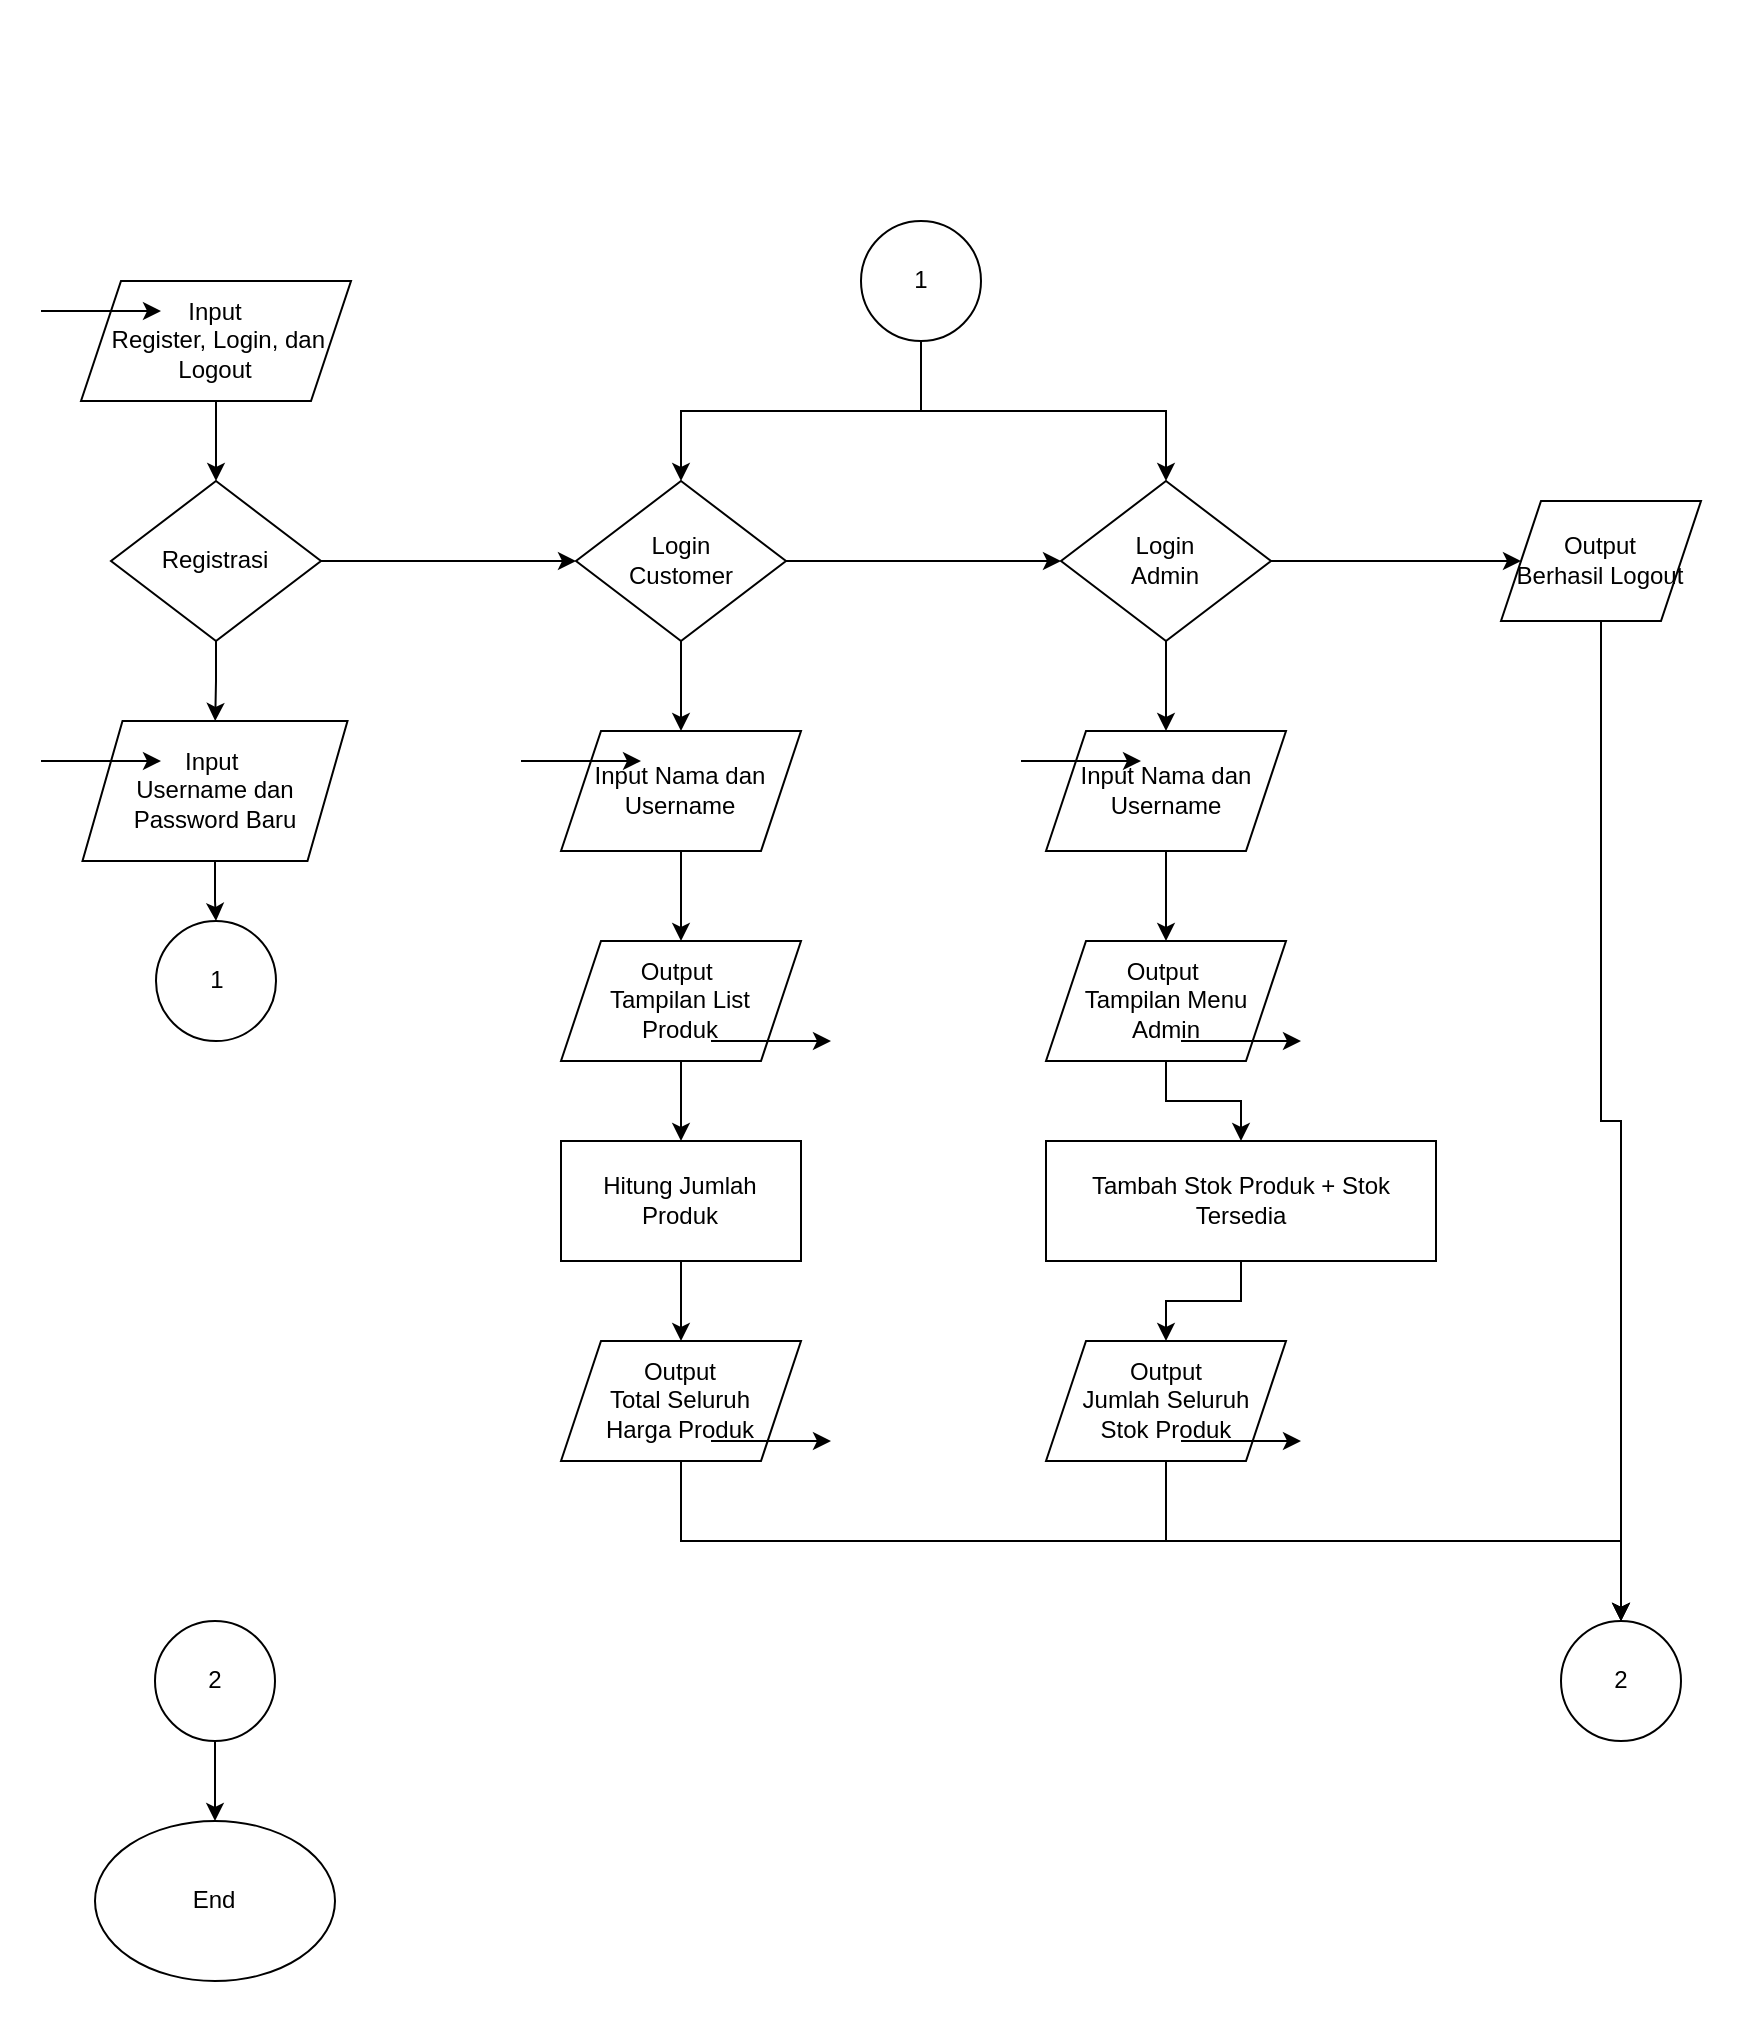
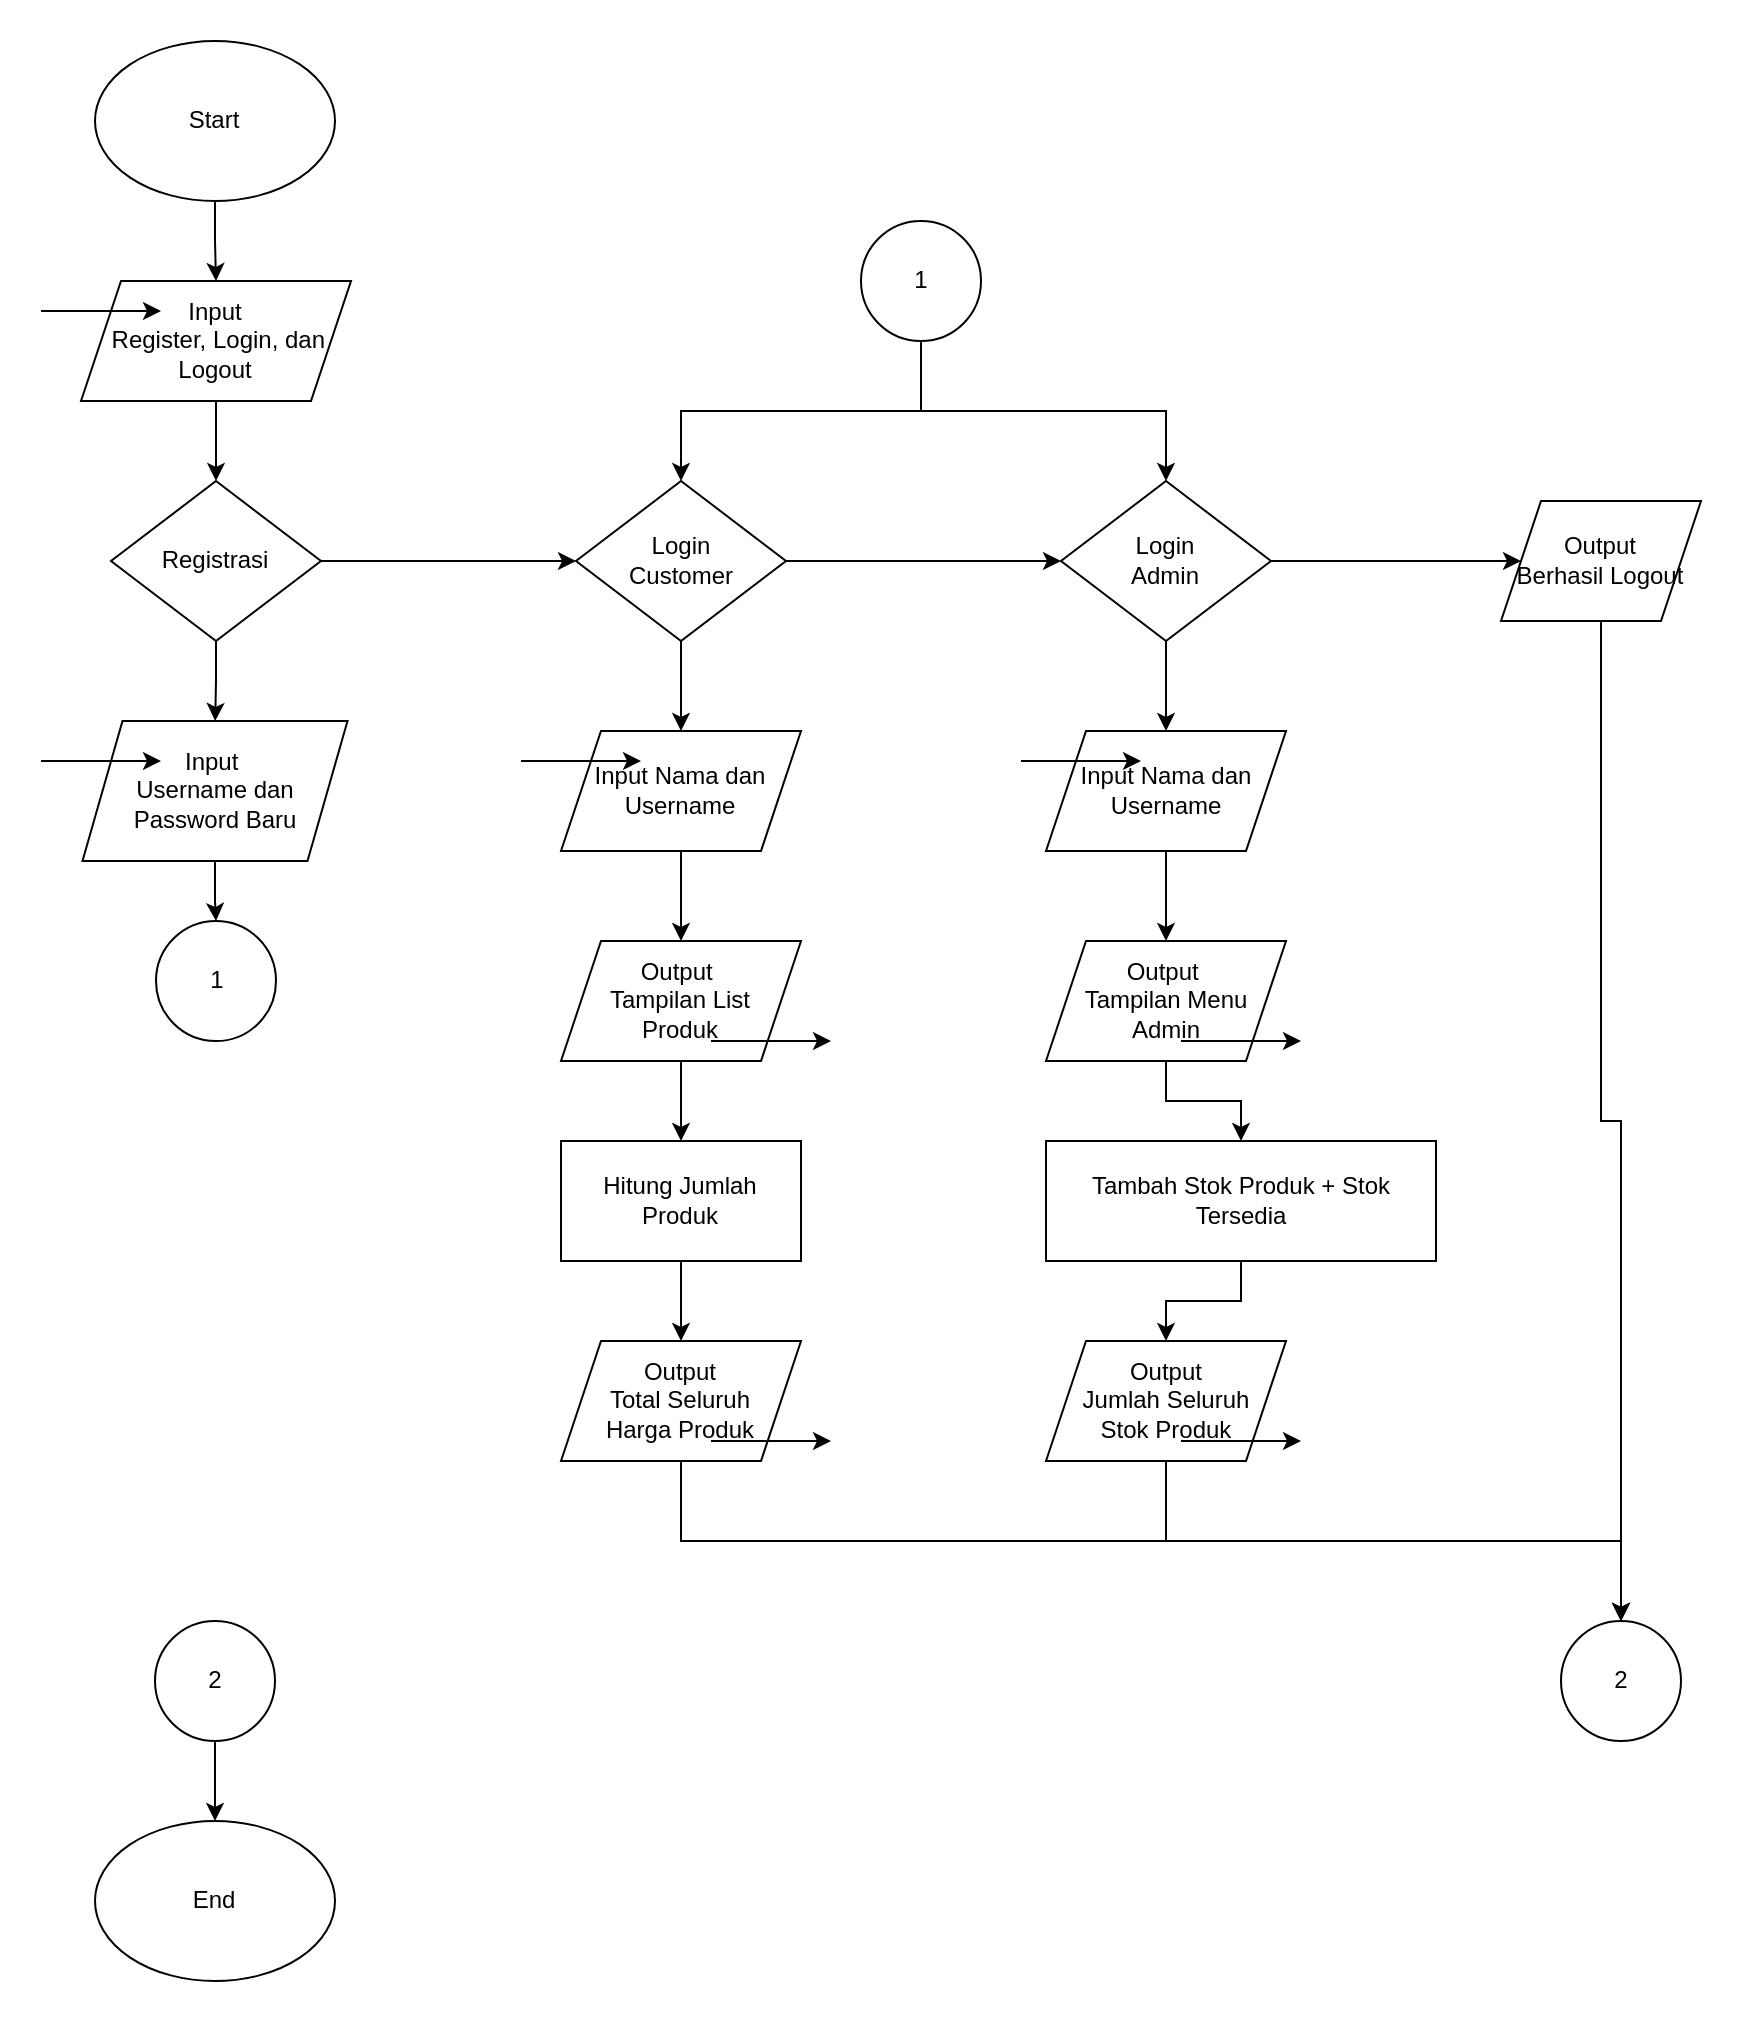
node "Start": added
edge "Start" -> "Input Register, Login, dan Logout": added
